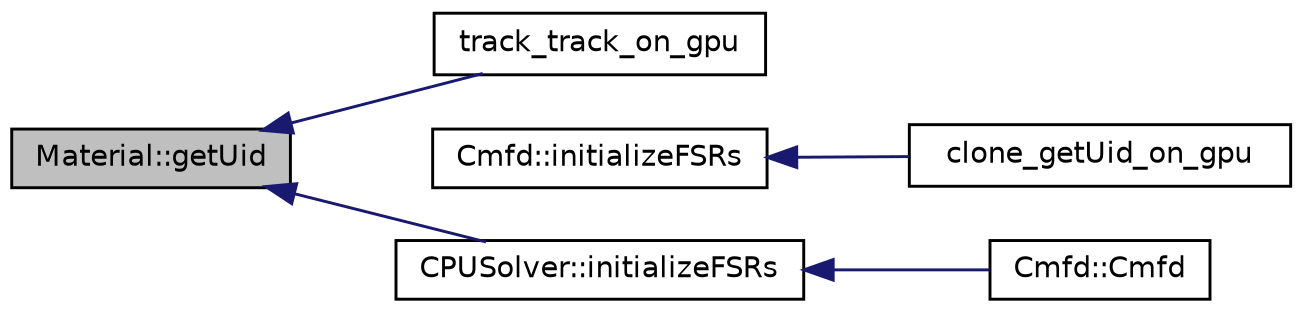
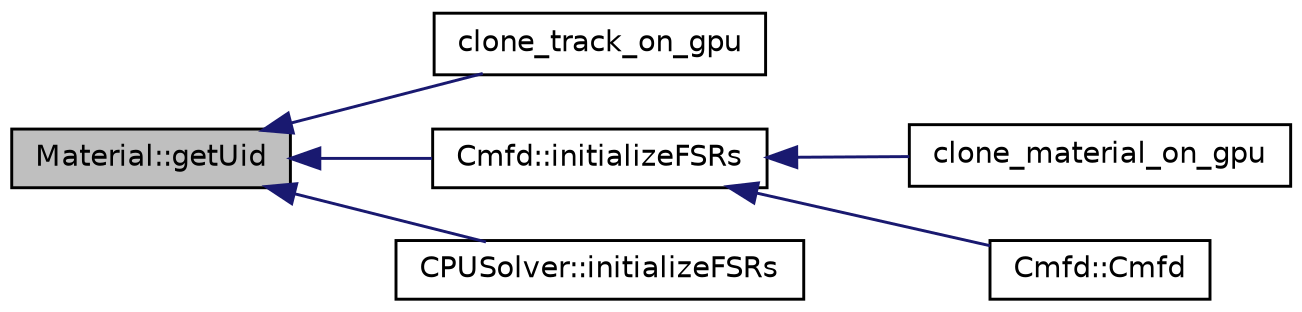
node "track_track_on_gpu": label "track_track_on_gpu" -> "clone_track_on_gpu"
node "clone_getUid_on_gpu": label "clone_getUid_on_gpu" -> "clone_material_on_gpu"
edge "Cmfd::initializeFSRs" -> "Material::getUid": added
edge "Cmfd::Cmfd" -> "CPUSolver::initializeFSRs": now "Cmfd::Cmfd" -> "Cmfd::initializeFSRs"
